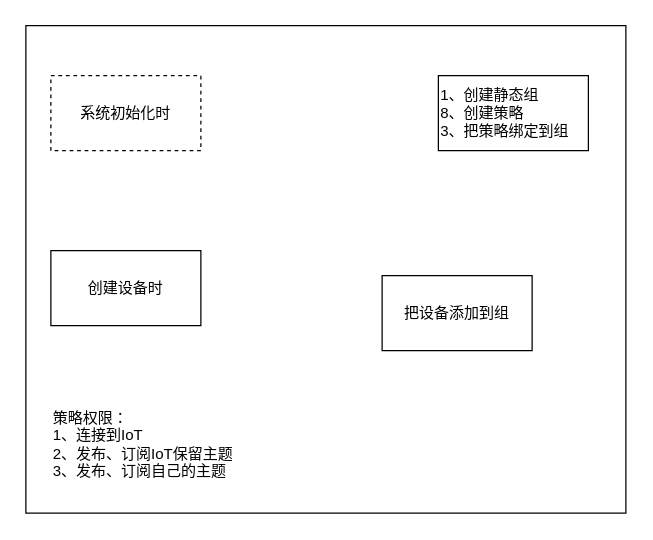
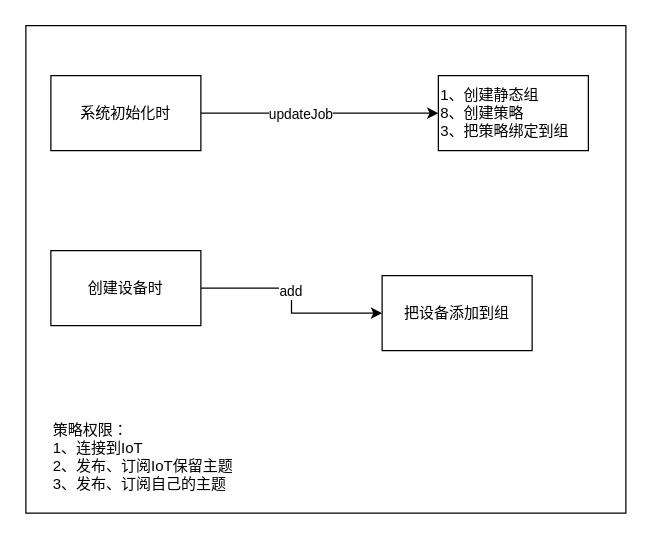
node "系统初始化时": style dashed -> solid
edge "系统初始化时" -> "1、创建静态组 8、创建策略 3、把策略绑定到组": added, label "updateJob"
edge "创建设备时" -> "把设备添加到组": added, label "add"
node "策略权限： 1、连接到IoT 2、发布、订阅IoT保留主题 3、发布、订阅自己的主题": moved (319, 444) -> (319, 457)
